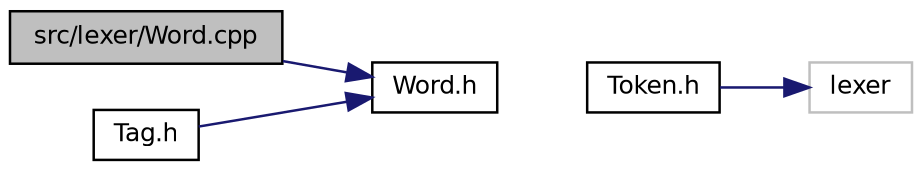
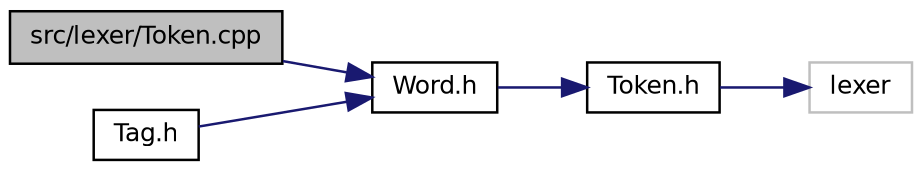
node "src/lexer/Word.cpp": label "src/lexer/Word.cpp" -> "src/lexer/Token.cpp"
edge "Word.h" -> "Token.h": added
